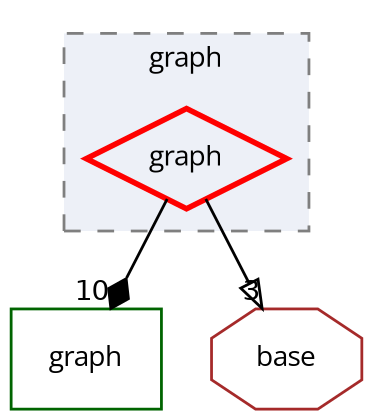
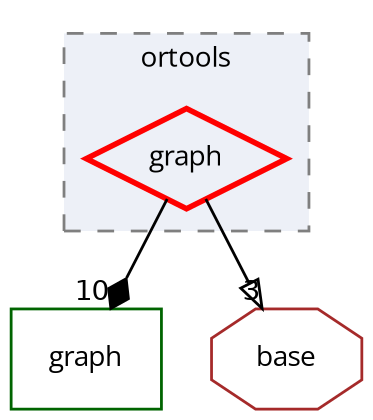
cluster "graph": label "graph" -> "ortools"
